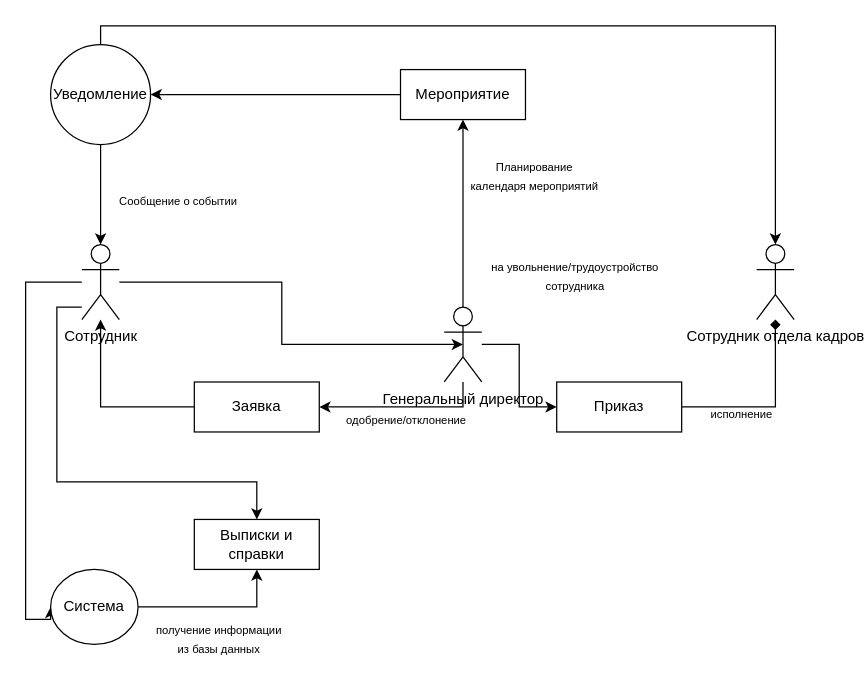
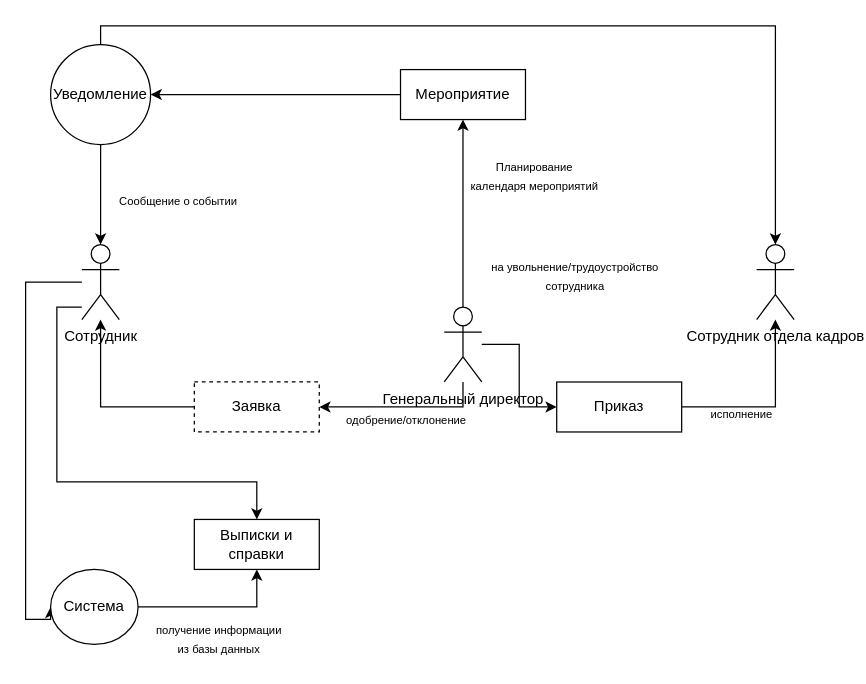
edge "Сотрудник" -> "Генеральный директор": removed
edge "Приказ" -> "Сотрудник отдела кадров": arrowhead diamond -> classic
node "Заявка": style solid -> dashed
